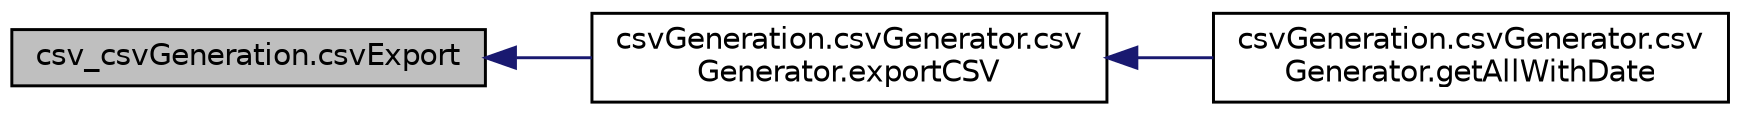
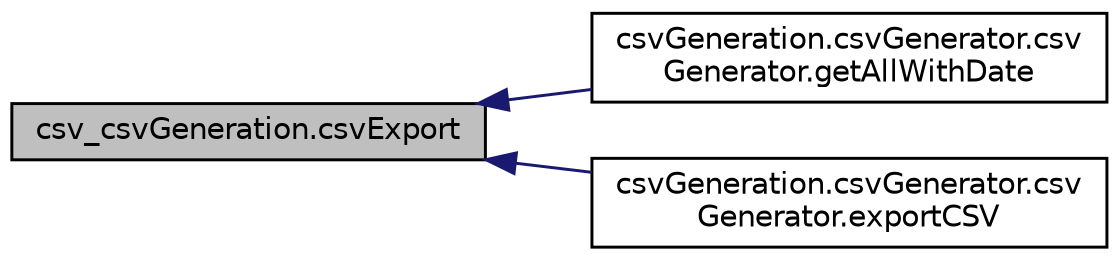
edge "csvGeneration.csvGenerator.csv Generator.getAllWithDate" -> "csvGeneration.csvGenerator.csv Generator.exportCSV": now "csvGeneration.csvGenerator.csv Generator.getAllWithDate" -> "csv_csvGeneration.csvExport"
